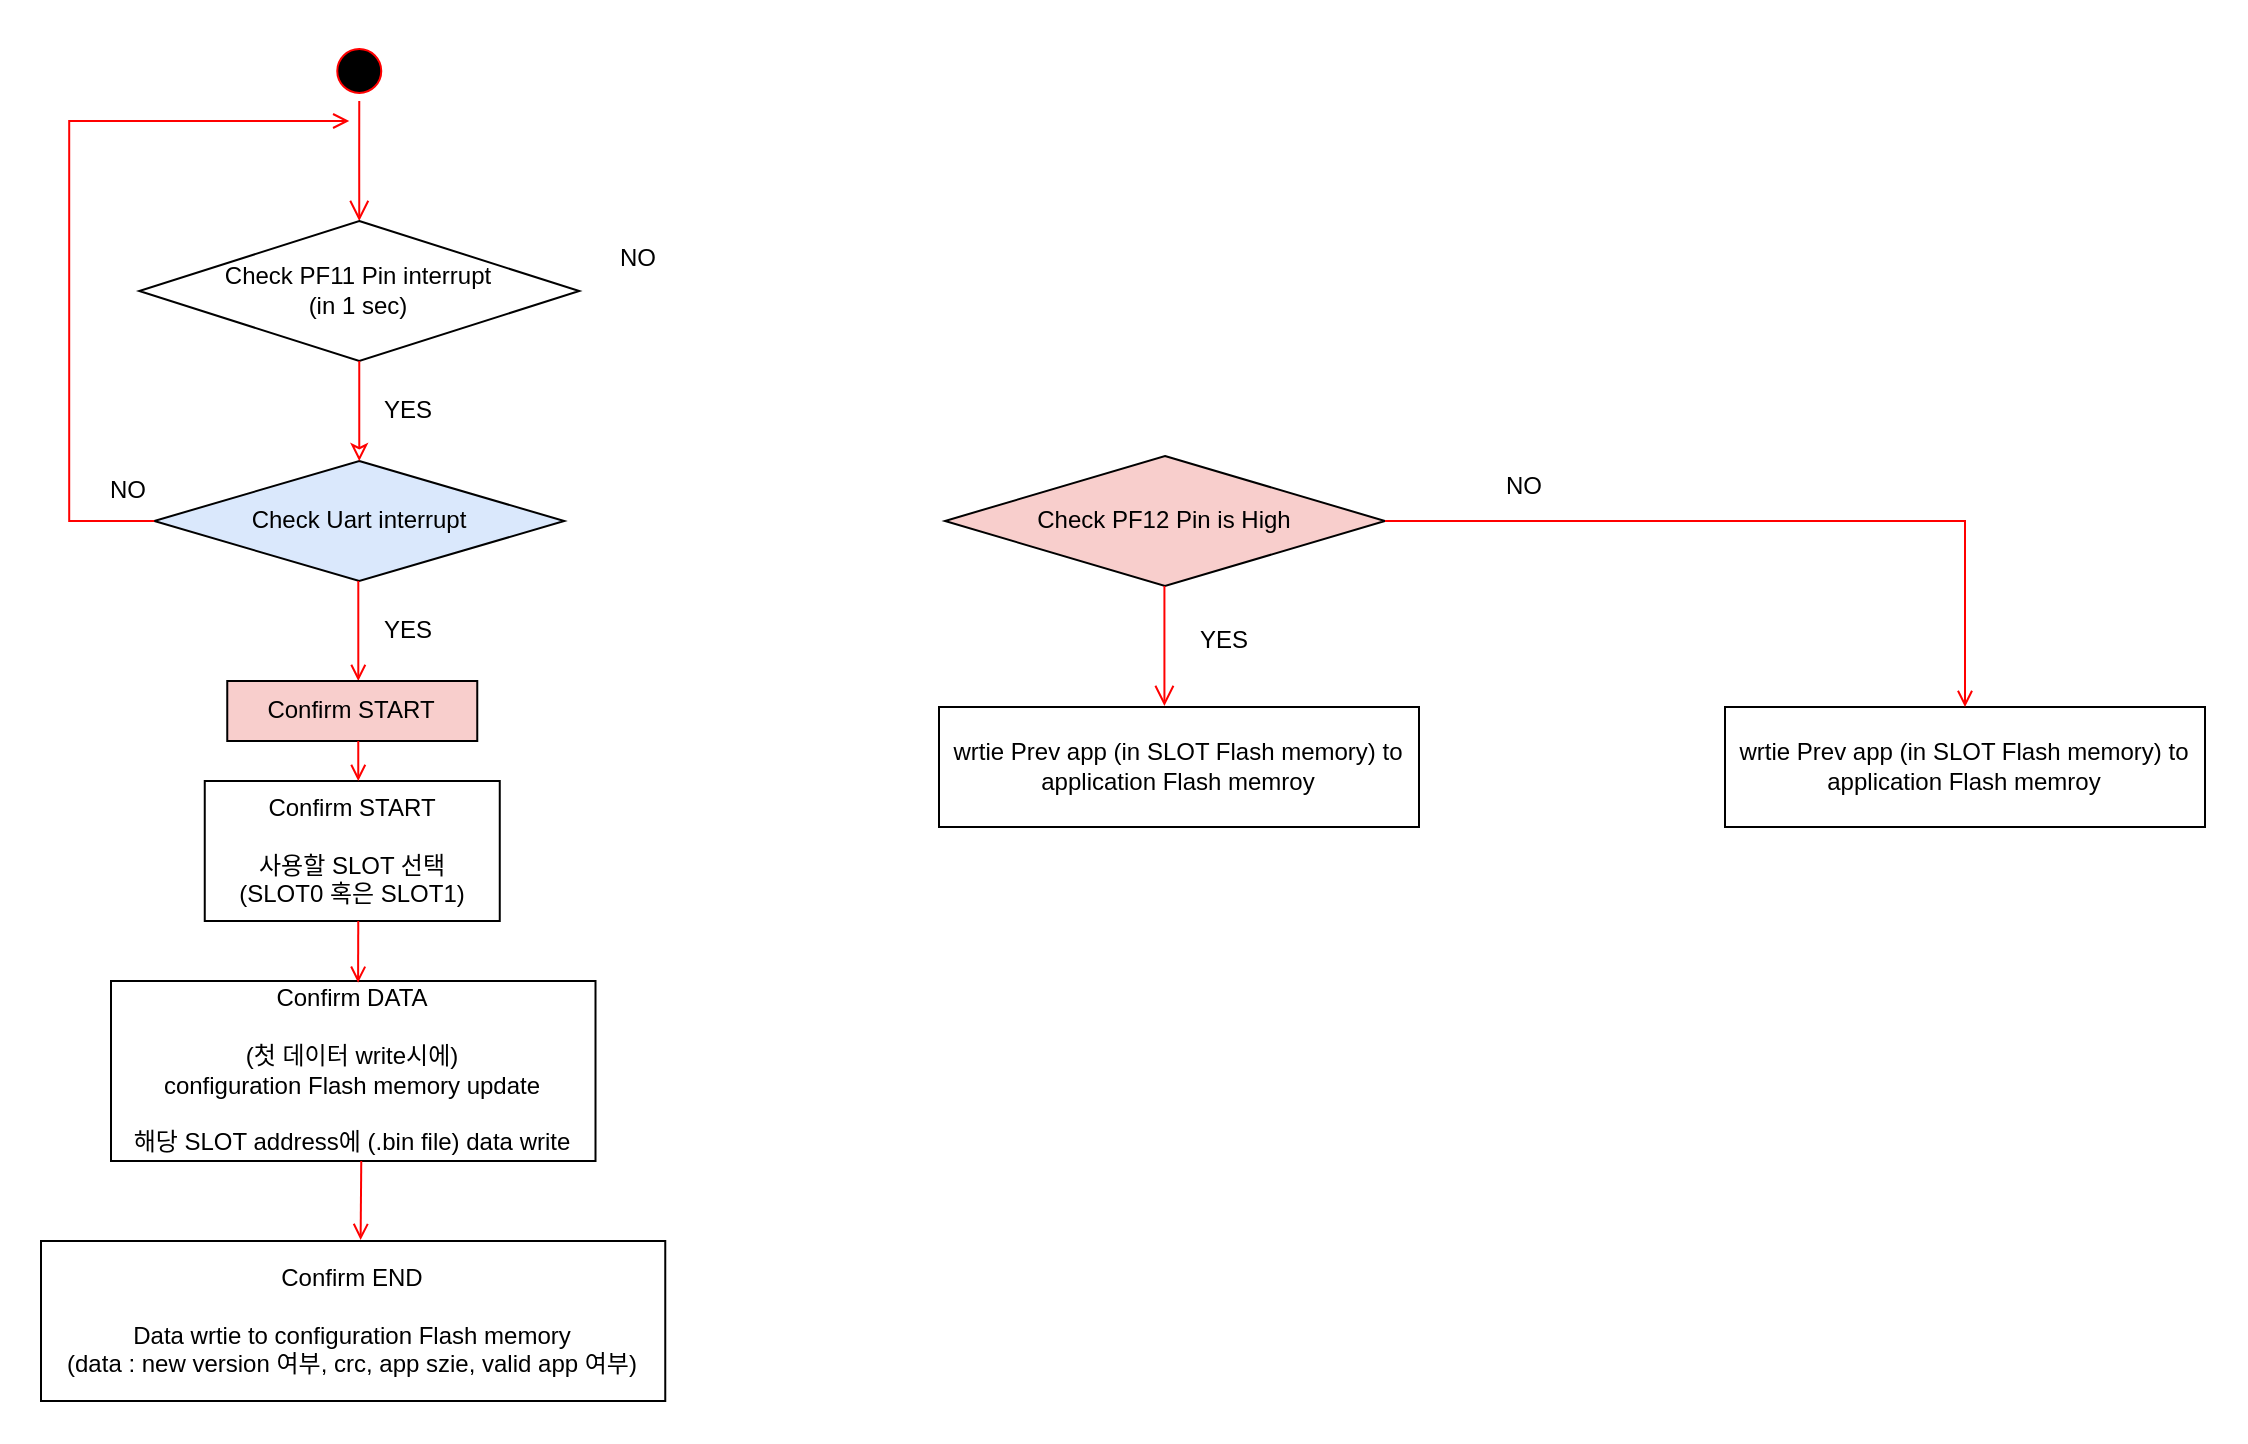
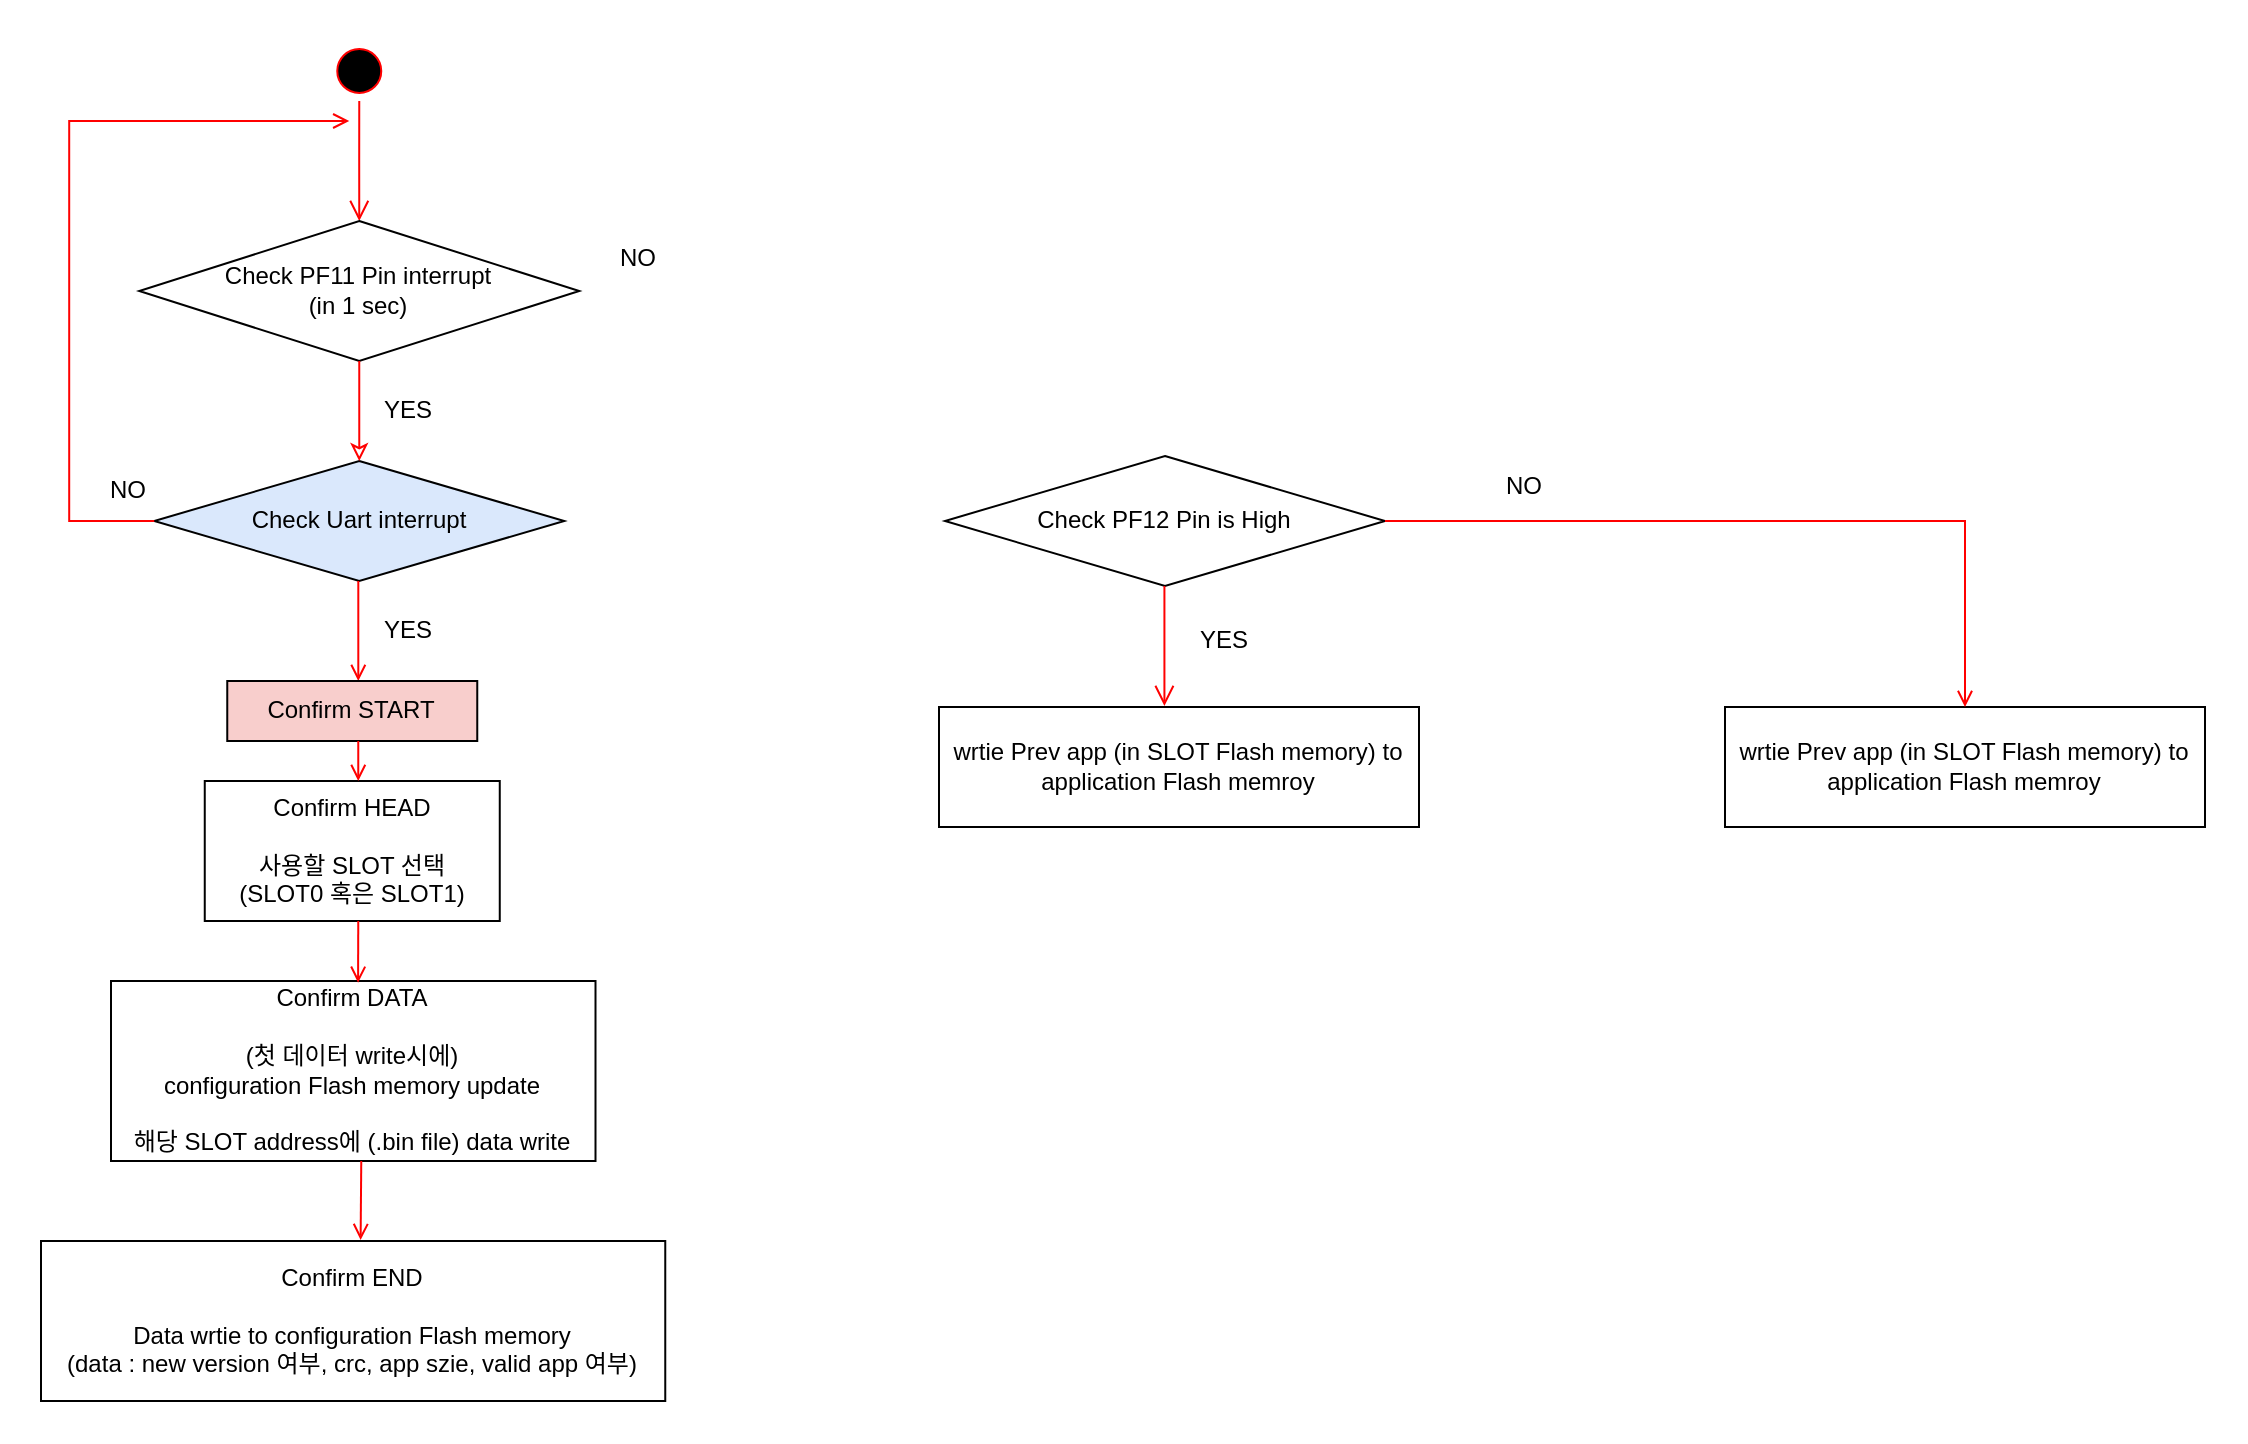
node "Check PF12 Pin is High": fillcolor #f8cecc -> #ffffff
node "Confirm START 사용할 SLOT 선택 (SLOT0 혹은 SLOT1)": label "Confirm START 사용할 SLOT 선택 (SLOT0 혹은 SLOT1)" -> "Confirm HEAD 사용할 SLOT 선택 (SLOT0 혹은 SLOT1)"
